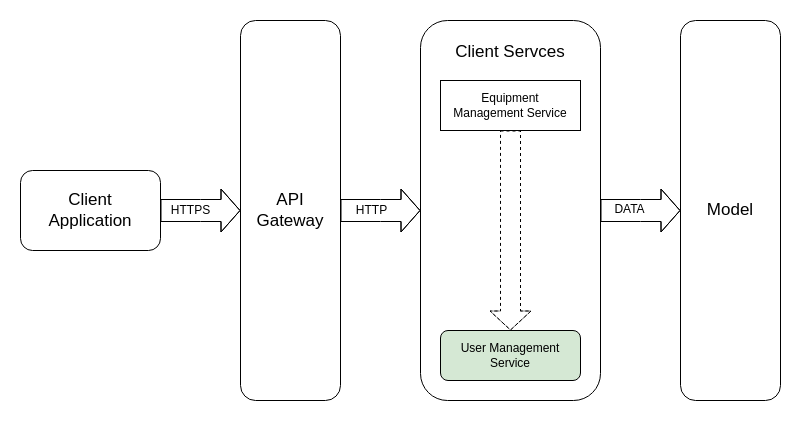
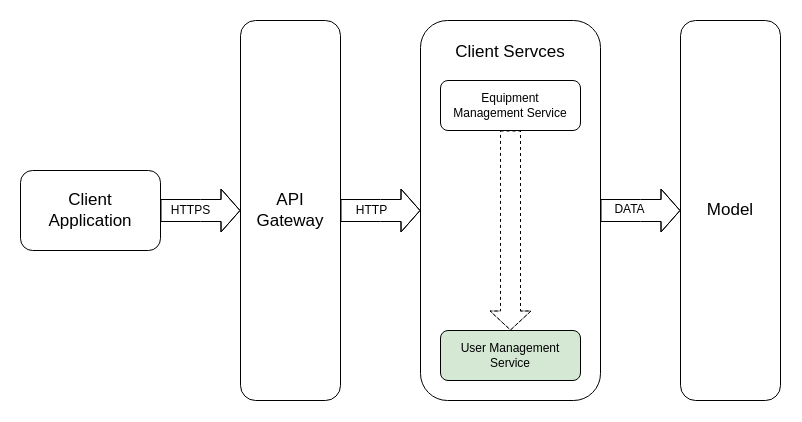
node "Equipment Management Service": shape rectangle -> rounded rectangle
